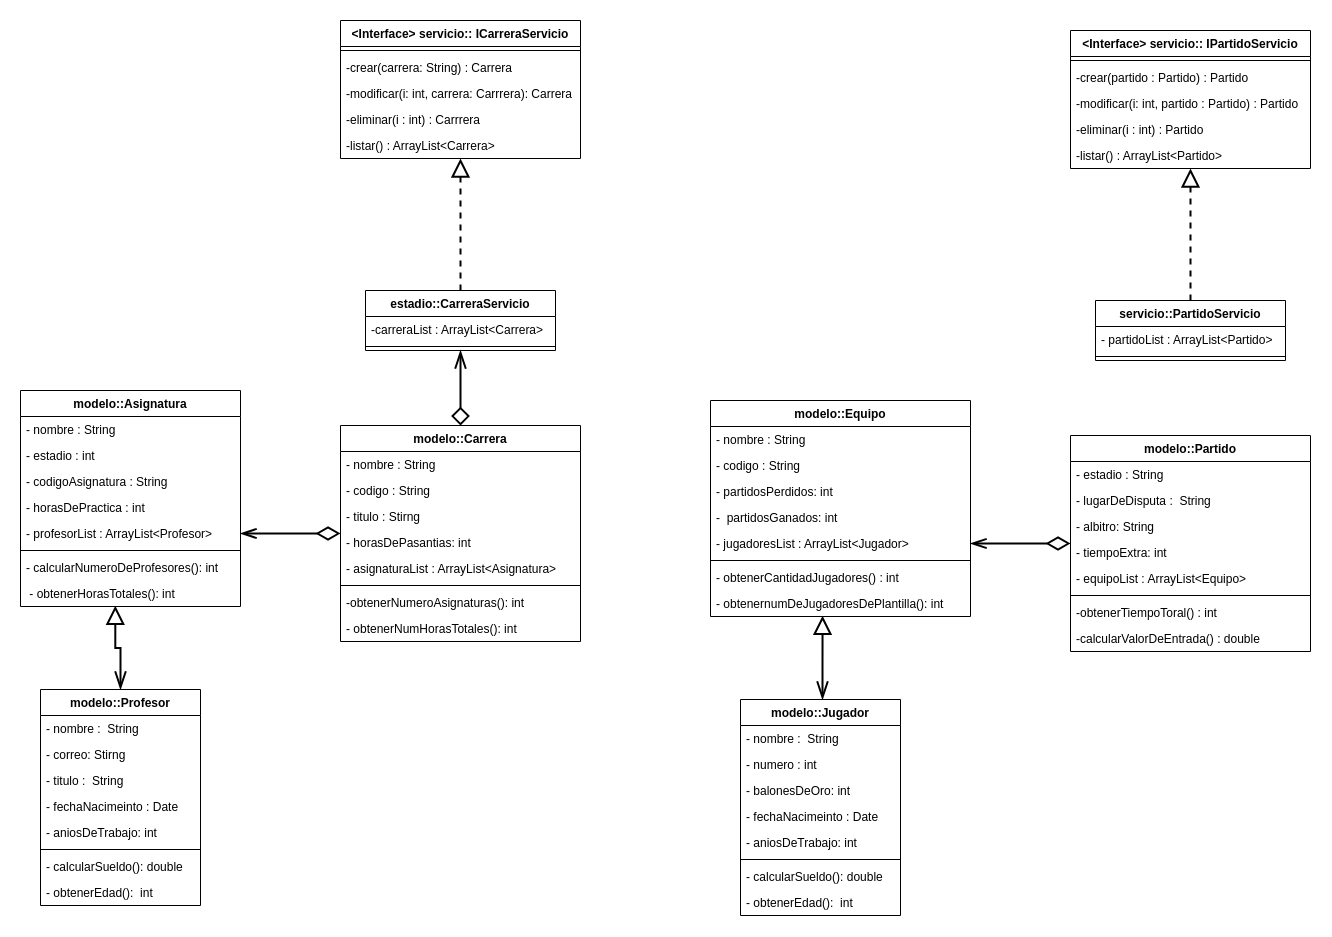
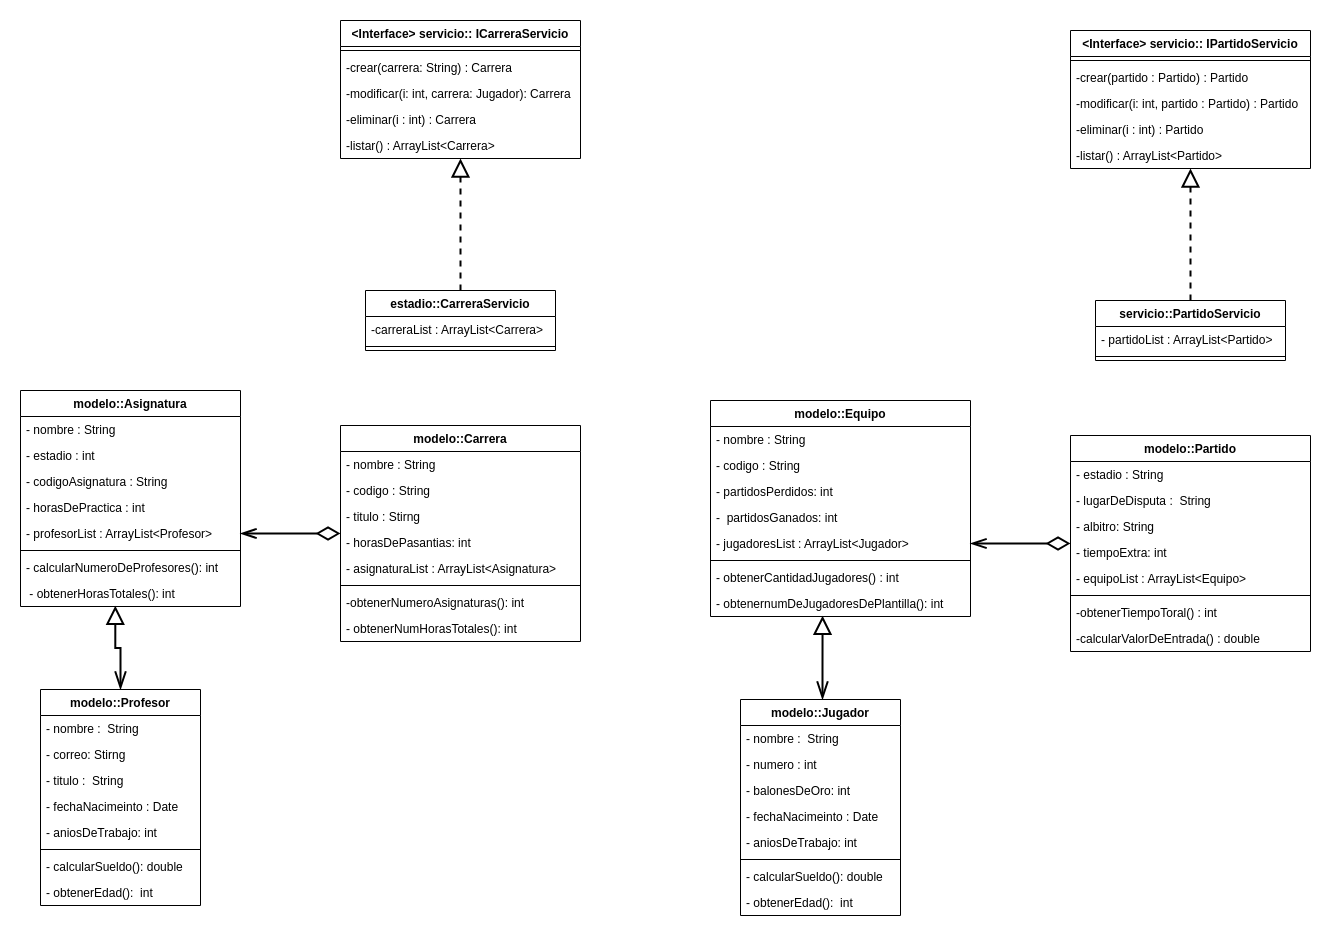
node "-modificar(i: int, carrera: Carrrera): Carrera": label "-modificar(i: int, carrera: Carrrera): Carrera" -> "-modificar(i: int, carrera: Jugador): Carrera"
node "-eliminar(i : int) : Carrrera": label "-eliminar(i : int) : Carrrera" -> "-eliminar(i : int) : Carrera"
edge "estadio::CarreraServicio" -- "modelo::Carrera": removed
